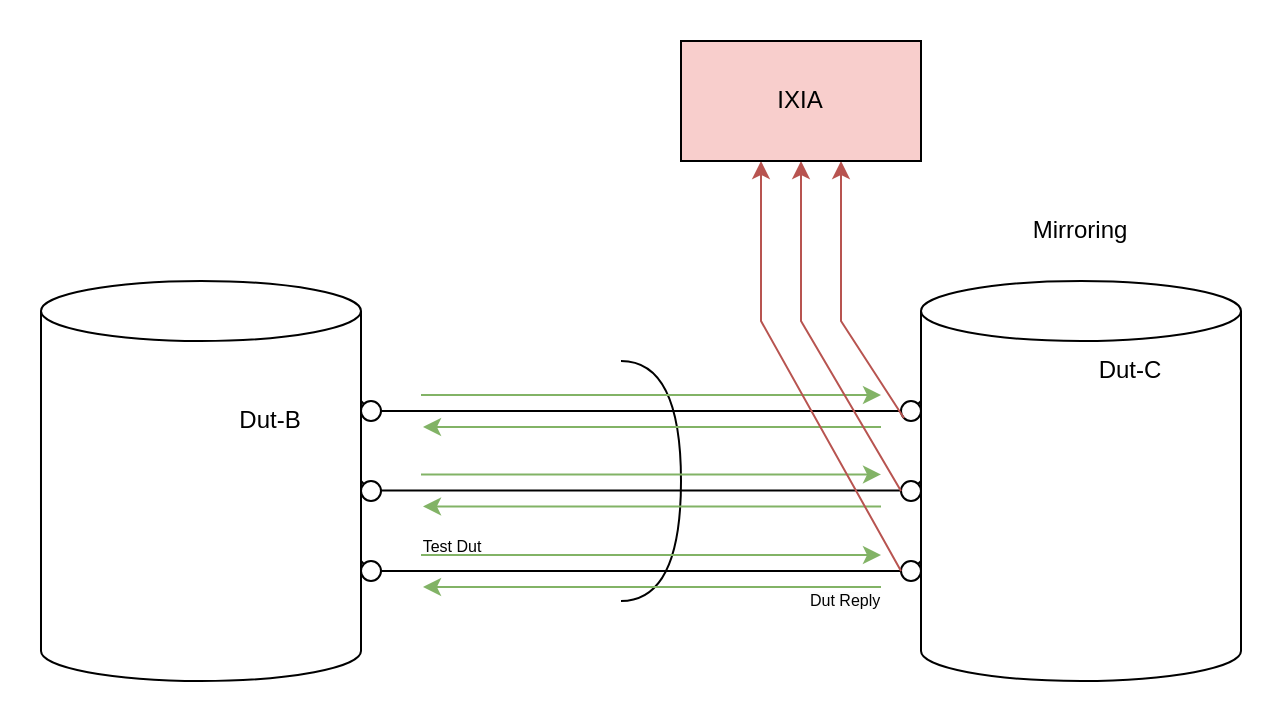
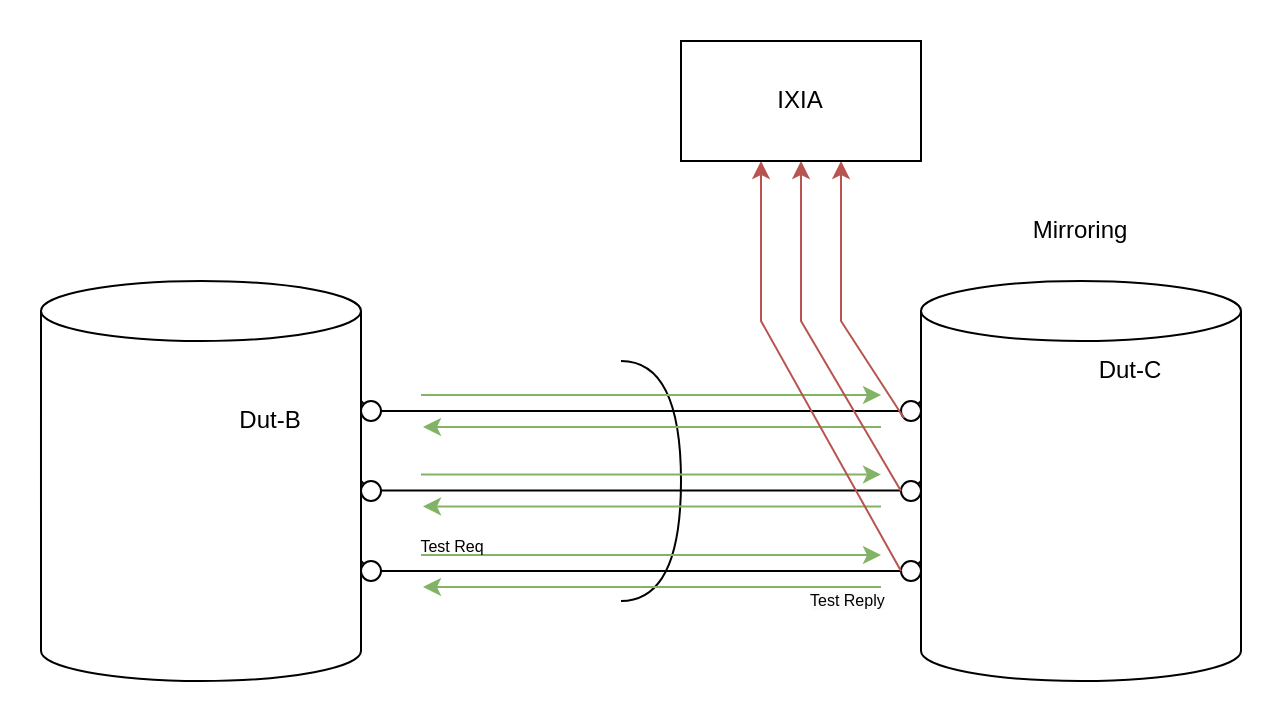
node "IXIA": fillcolor #f8cecc -> #ffffff
node "Test Dut": label "Test Dut" -> "Test Req"
node "Dut Reply": label "Dut Reply" -> "Test Reply"
